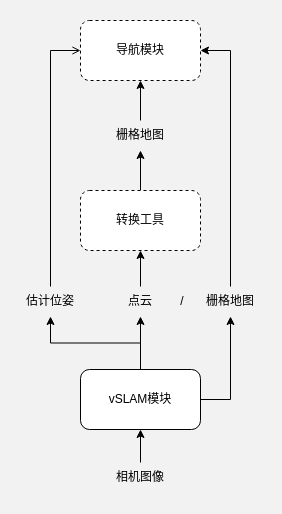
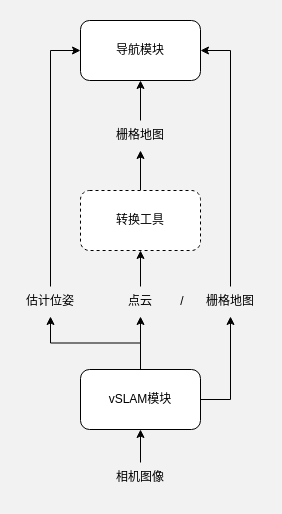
edge "估计位姿" -> "导航模块": arrowhead open -> classic
node "导航模块": style dashed -> solid
